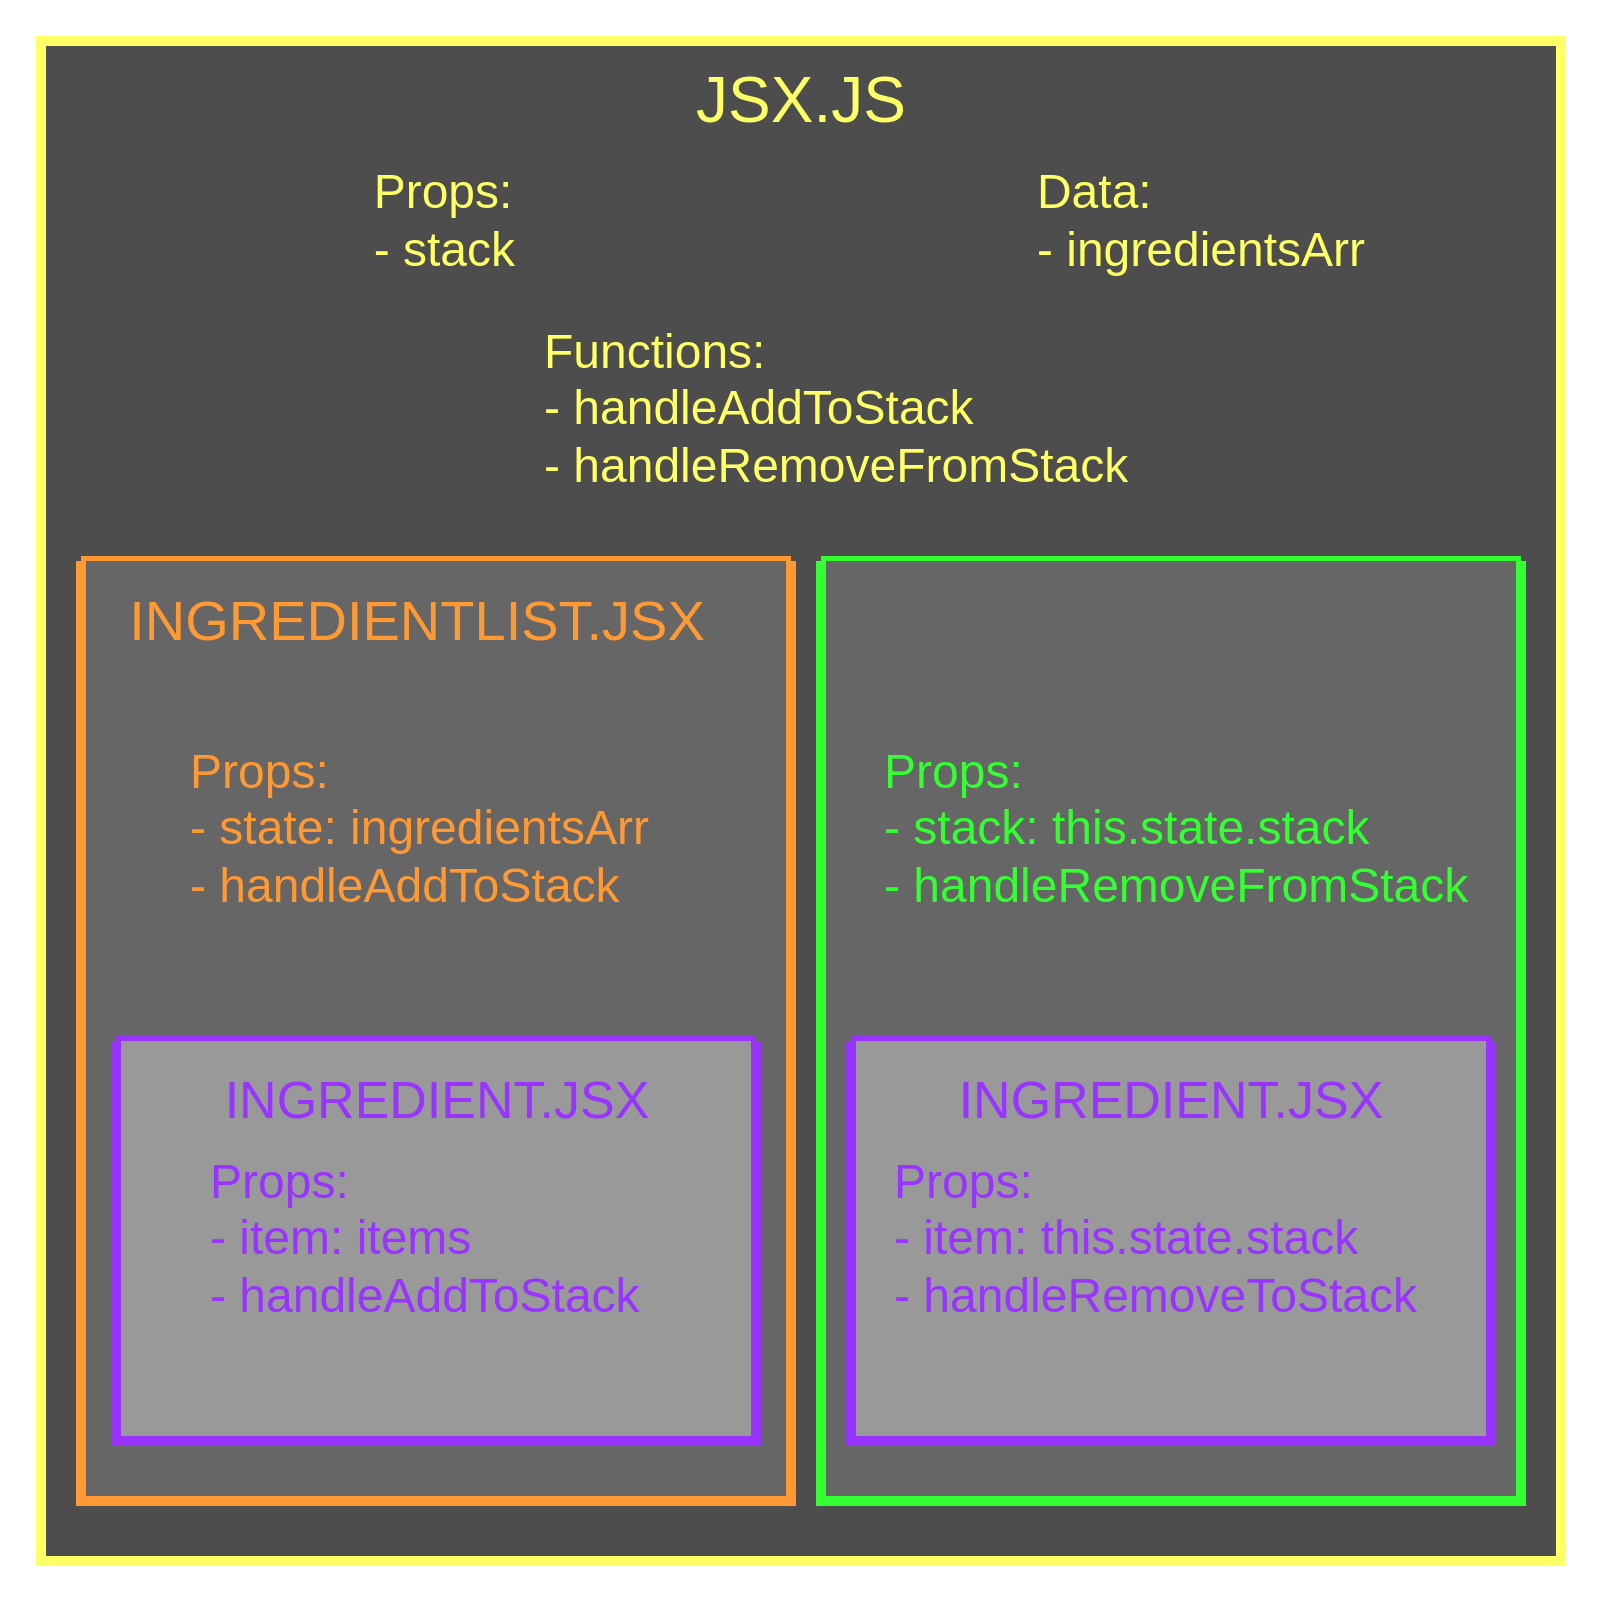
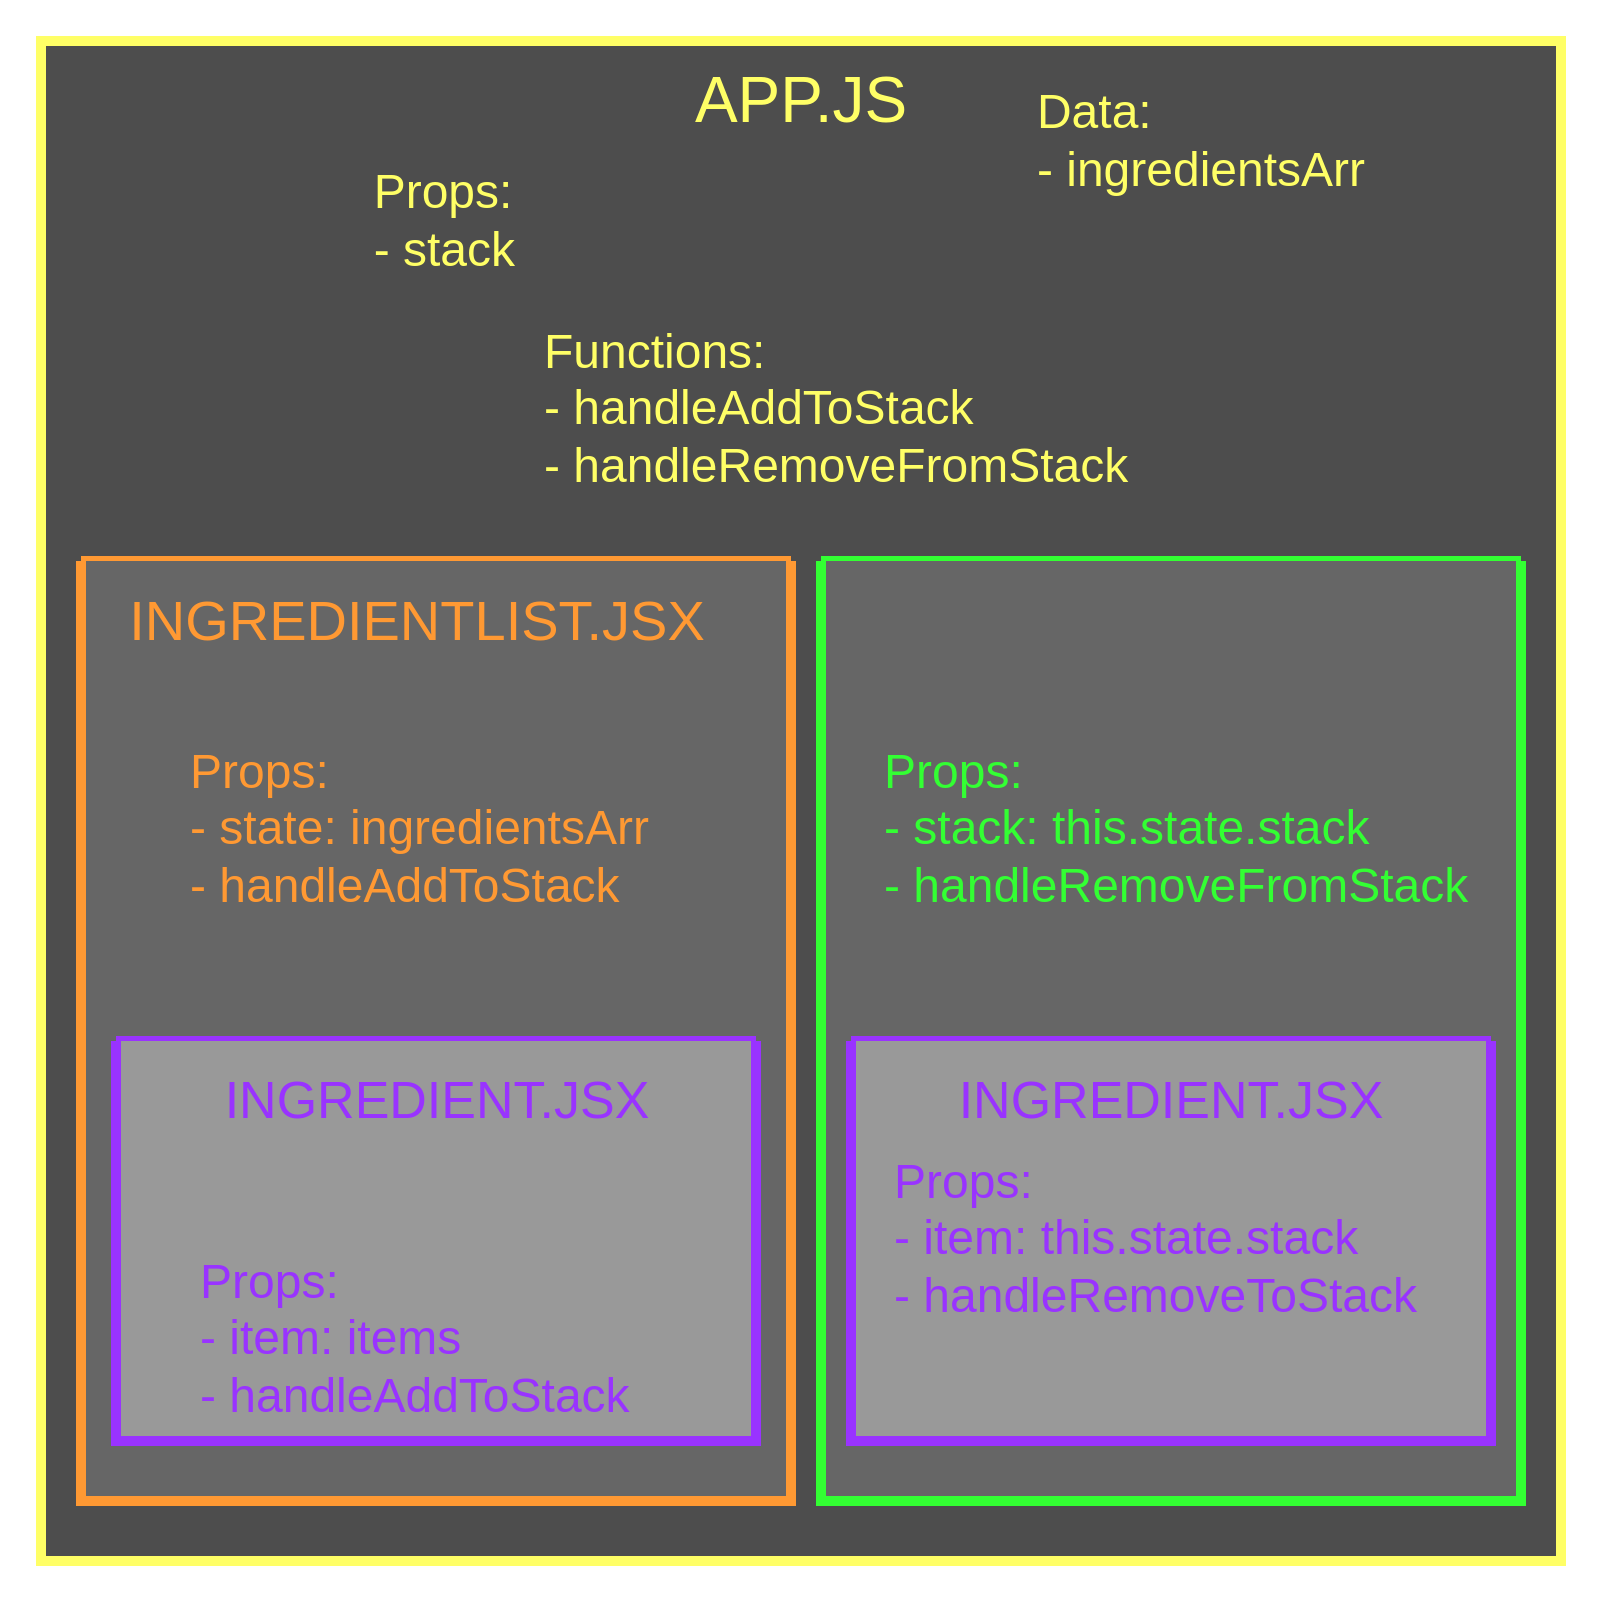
node "JSX.JS": label "JSX.JS" -> "APP.JS"
node "Data: - ingredientsArr": moved (1201, 221) -> (1201, 141)
node "Props: - item: items - handleAddToStack": moved (436, 1241) -> (426, 1341)
